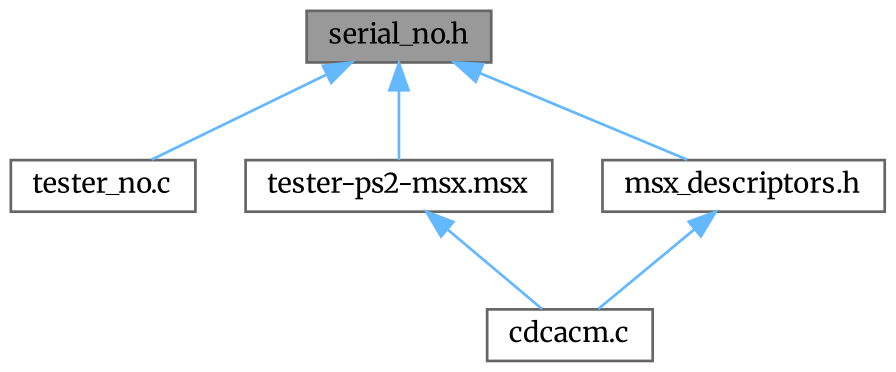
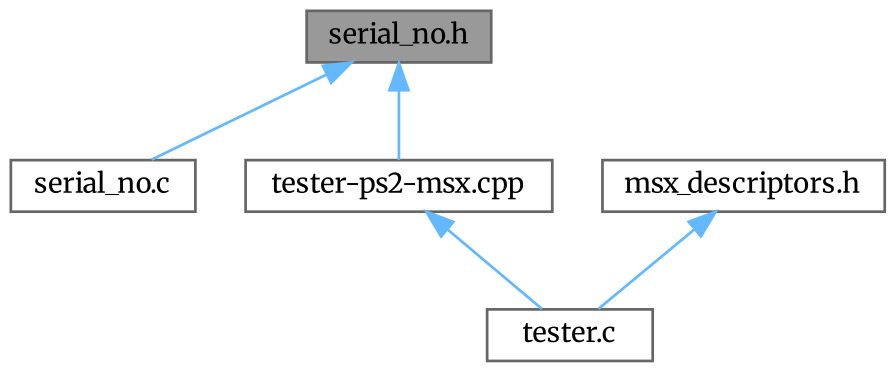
edge "msx_descriptors.h" -> "serial_no.h": removed
node "tester_no.c": label "tester_no.c" -> "serial_no.c"
node "tester-ps2-msx.msx": label "tester-ps2-msx.msx" -> "tester-ps2-msx.cpp"
node "cdcacm.c": label "cdcacm.c" -> "tester.c"
